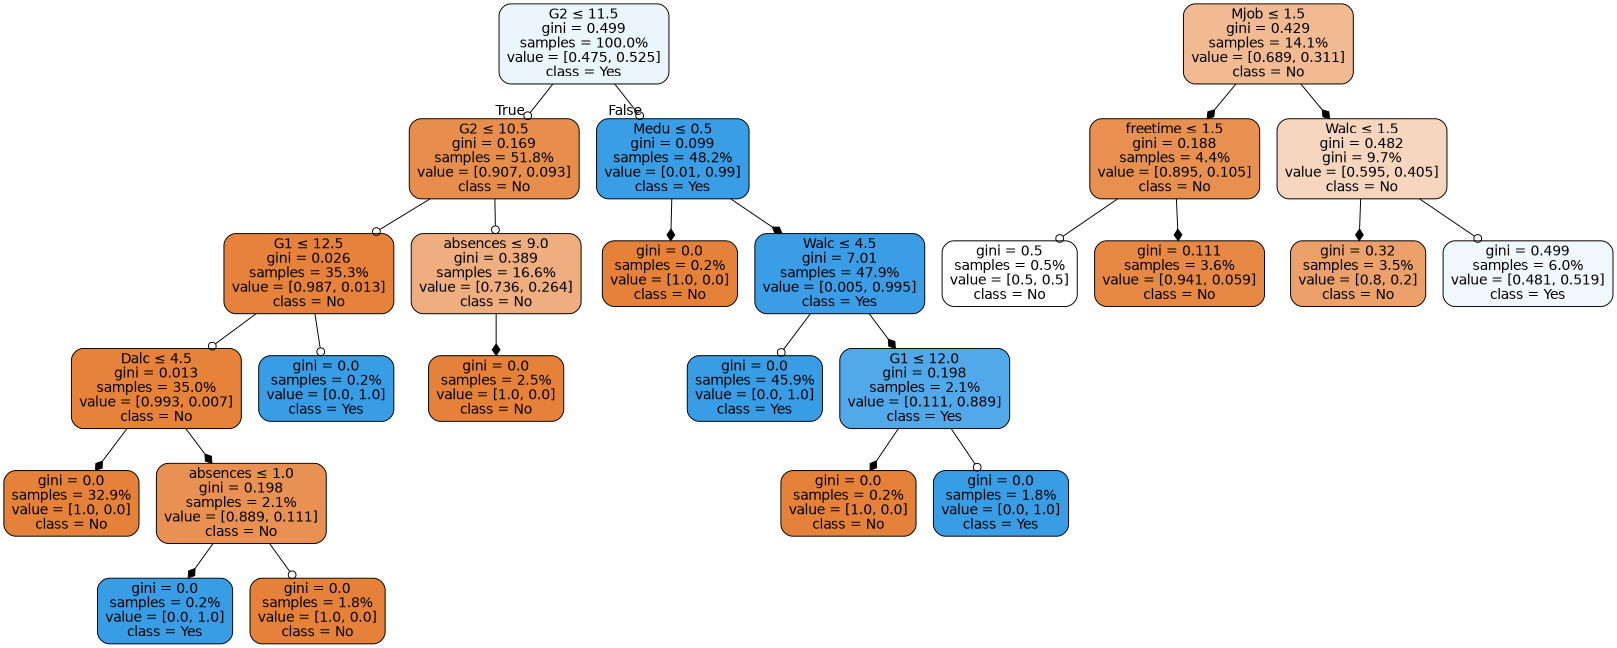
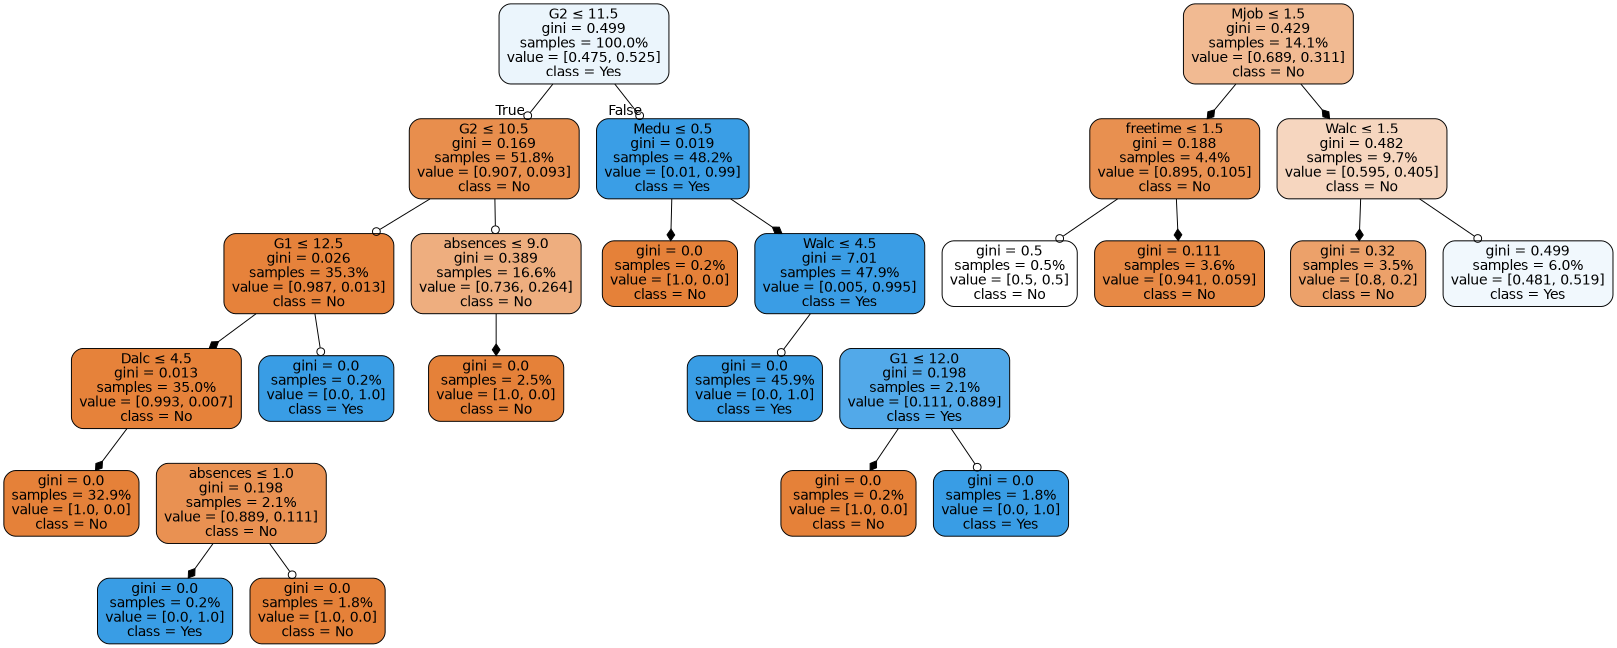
node "Medu ≤ 0.5": text "gini = 0.099" -> "gini = 0.019"
node "Walc ≤ 1.5": text "gini = 9.7%" -> "samples = 9.7%"
edge "Walc ≤ 4.5" -> "G1 ≤ 12.0": removed
edge "G1 ≤ 12.5" -> "Dalc ≤ 4.5": arrowhead odot -> diamond
edge "Dalc ≤ 4.5" -> "absences ≤ 1.0": removed
